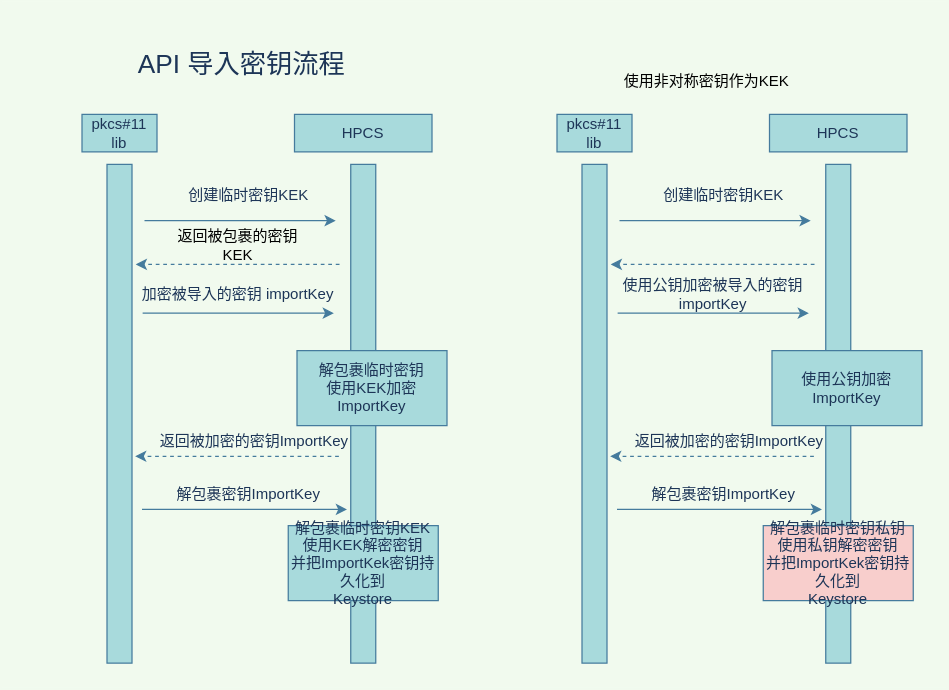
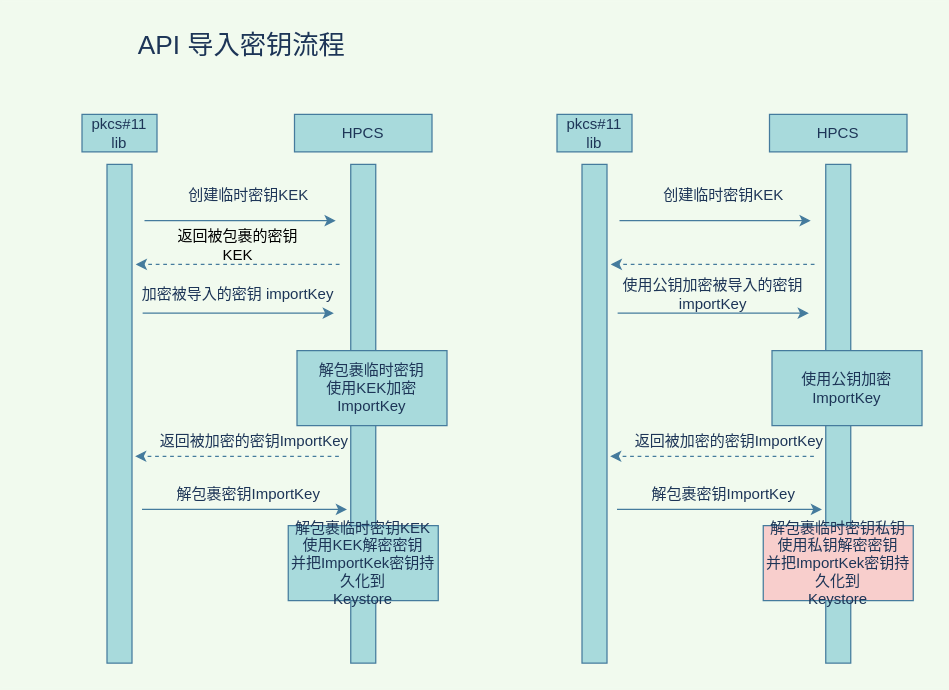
node "API 导入密钥流程": moved (238, 63) -> (238, 44)
node "使用非对称密钥作为KEK": removed
